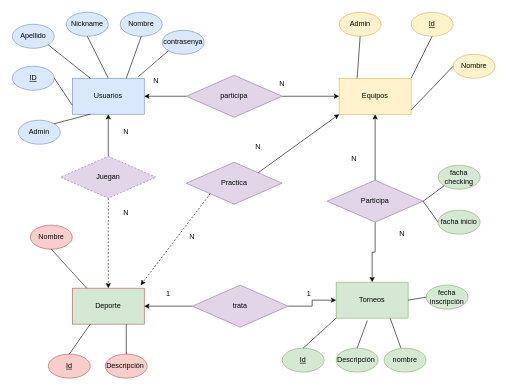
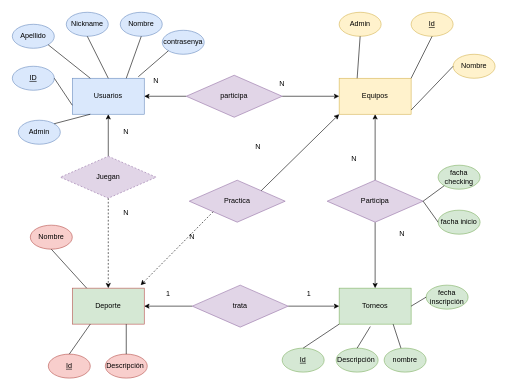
node "Practica": moved (234, 183) -> (237, 201)
node "Torneos": moved (372, 300) -> (375, 306)
